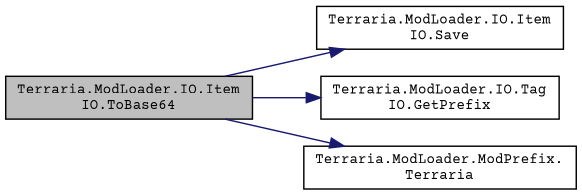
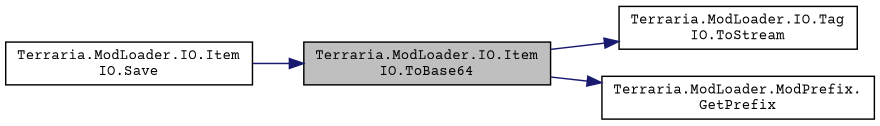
edge "Terraria.ModLoader.IO.Item IO.ToBase64" -> "Terraria.ModLoader.IO.Item IO.Save": reversed
node "Terraria.ModLoader.IO.Tag IO.GetPrefix": label "Terraria.ModLoader.IO.Tag IO.GetPrefix" -> "Terraria.ModLoader.IO.Tag IO.ToStream"
node "Terraria.ModLoader.ModPrefix. Terraria": label "Terraria.ModLoader.ModPrefix. Terraria" -> "Terraria.ModLoader.ModPrefix. GetPrefix"
